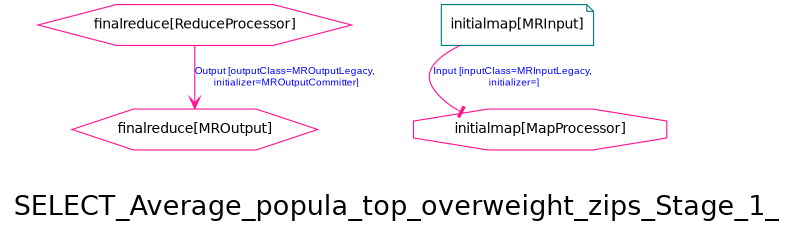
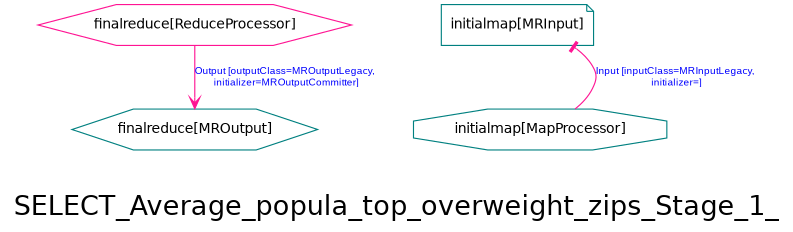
edge "initialmap[MRInput]" -> "initialmap[MapProcessor]": reversed
node "finalreduce[MROutput]": color deeppink -> teal
node "initialmap[MapProcessor]": color deeppink -> teal
